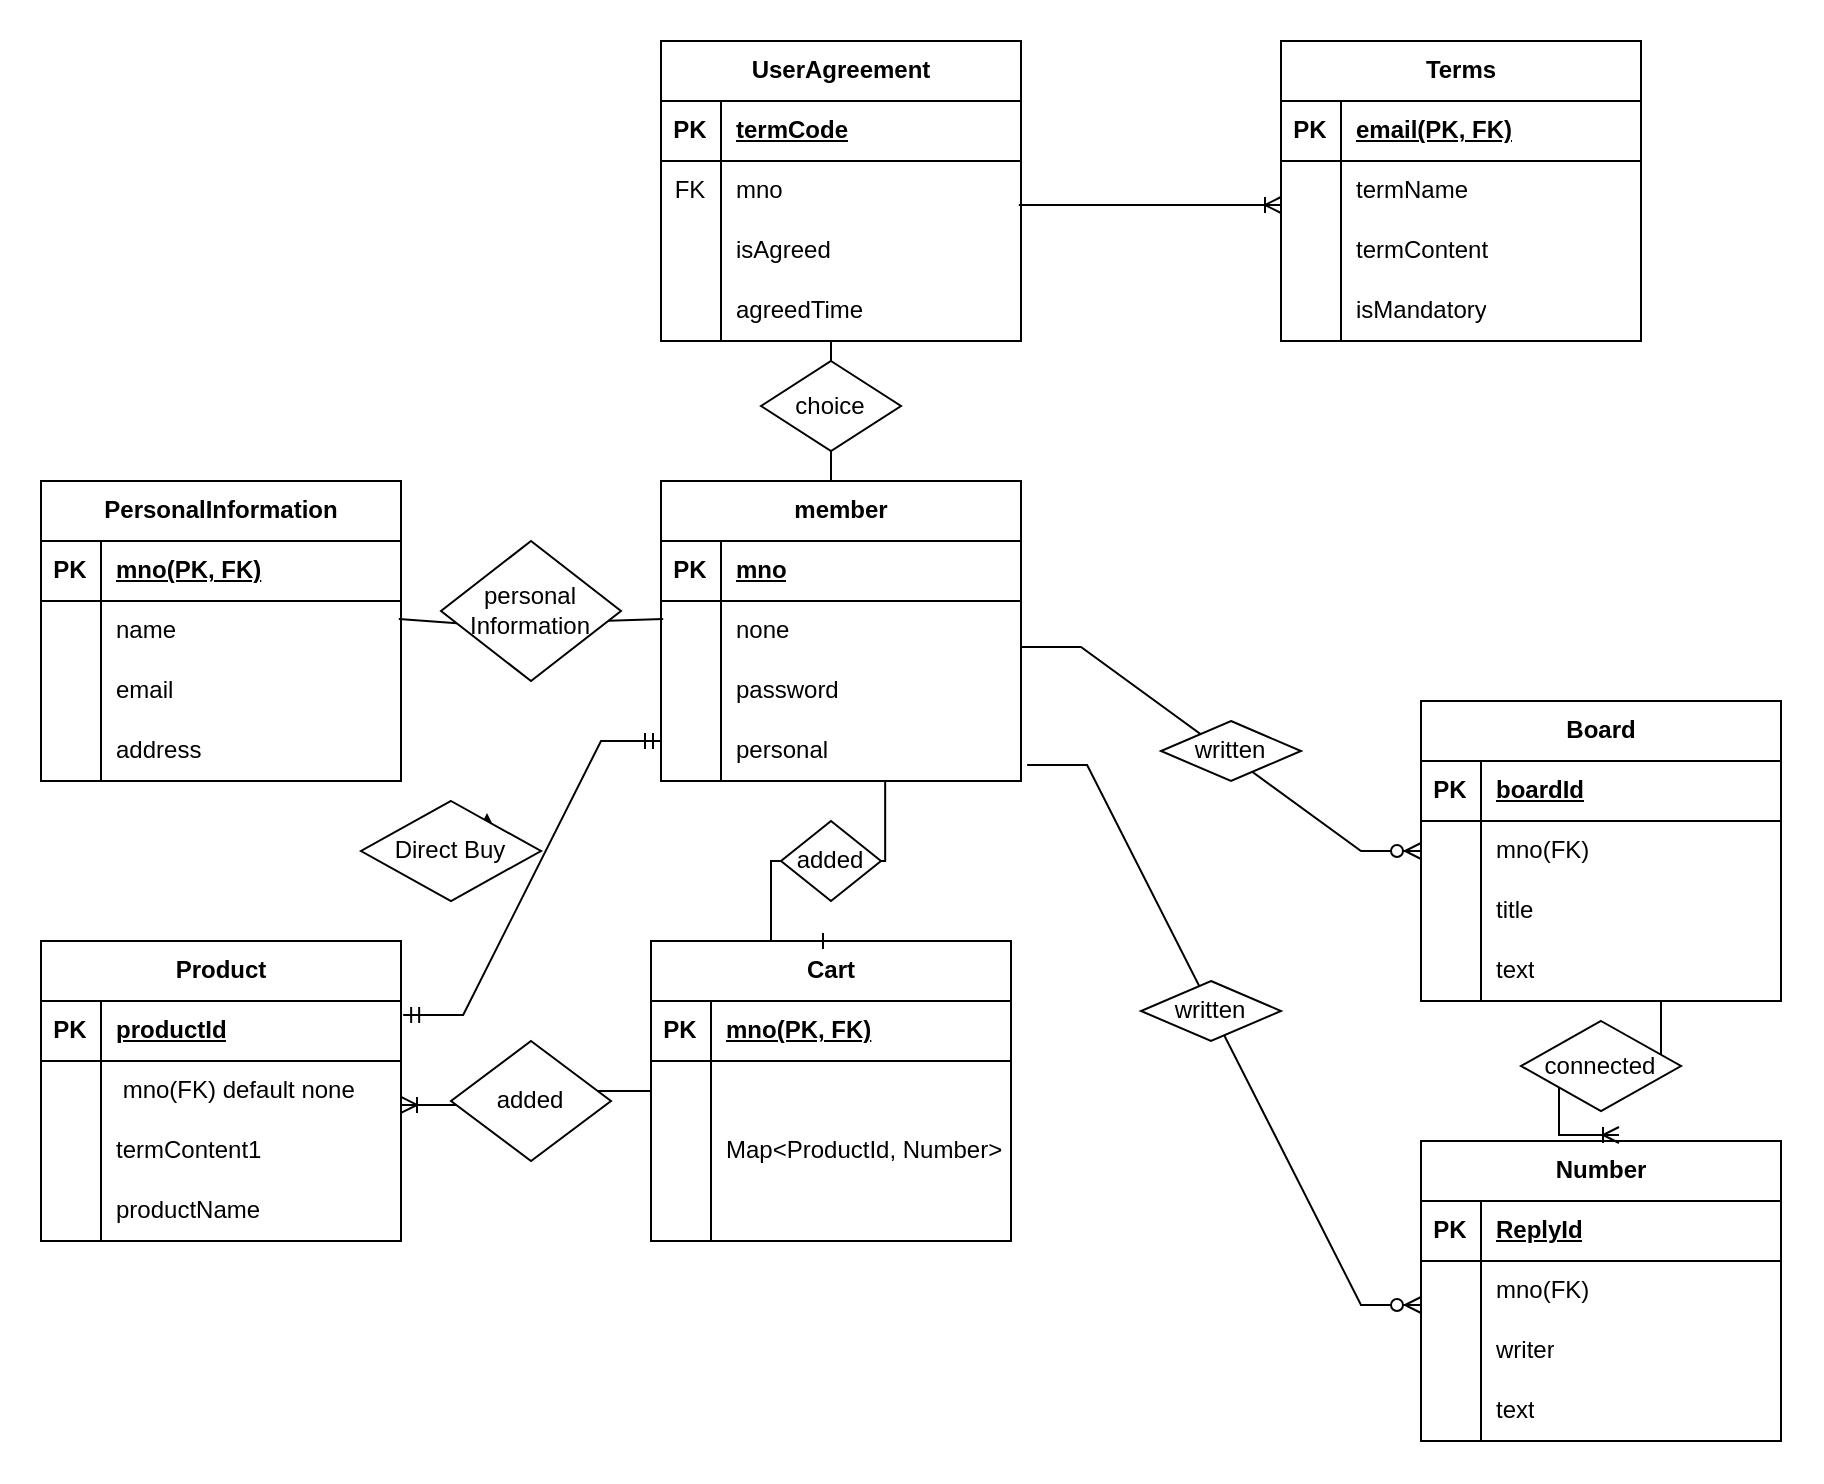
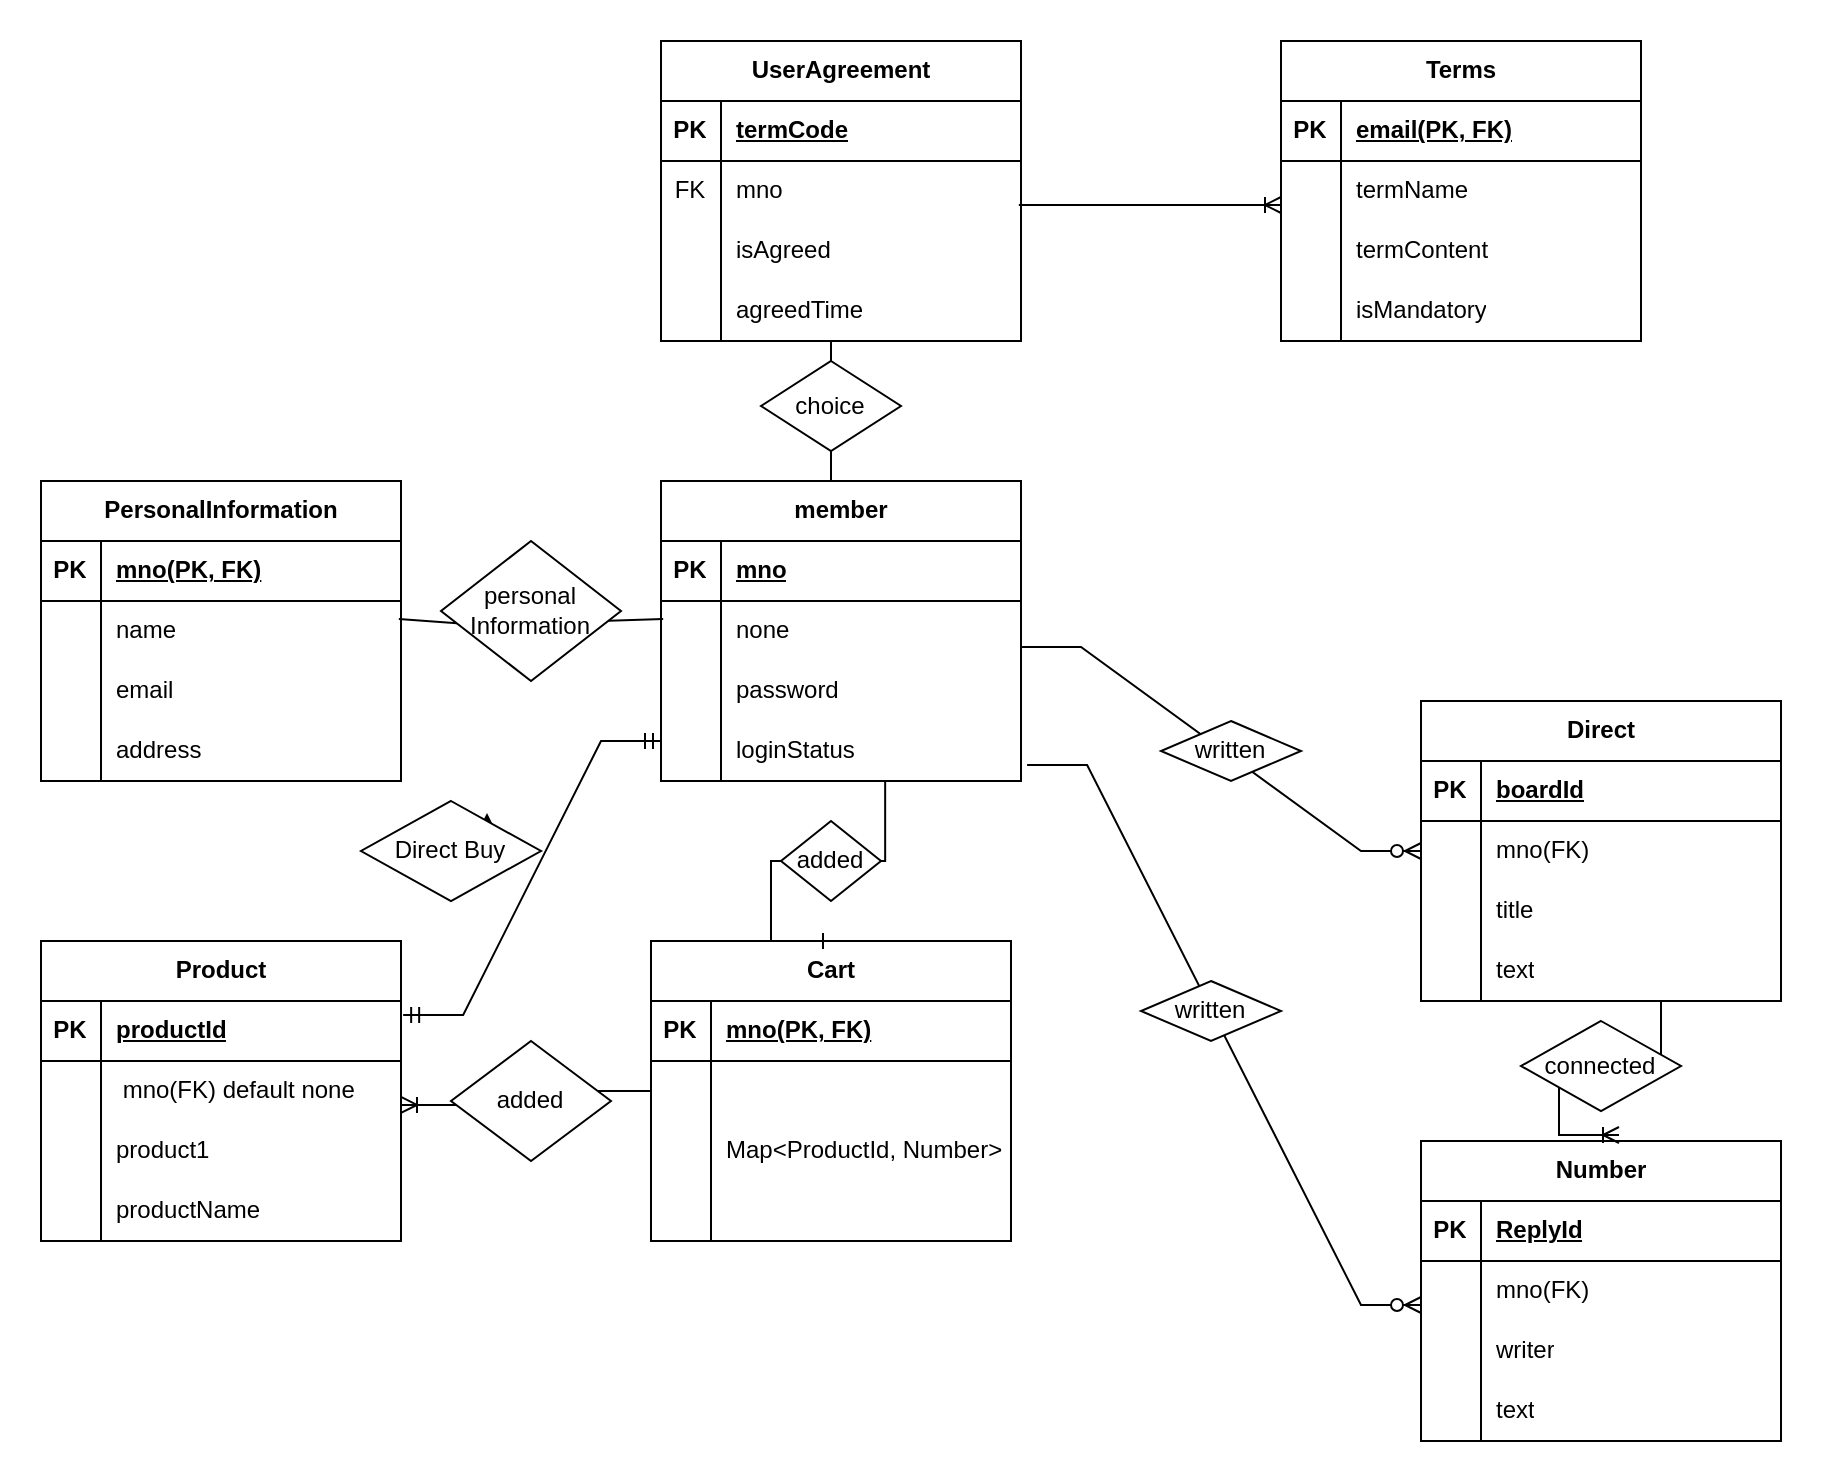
node "Board": label "Board" -> "Direct"
node "personal": label "personal" -> "loginStatus"
node "termContent1": label "termContent1" -> "product1"
